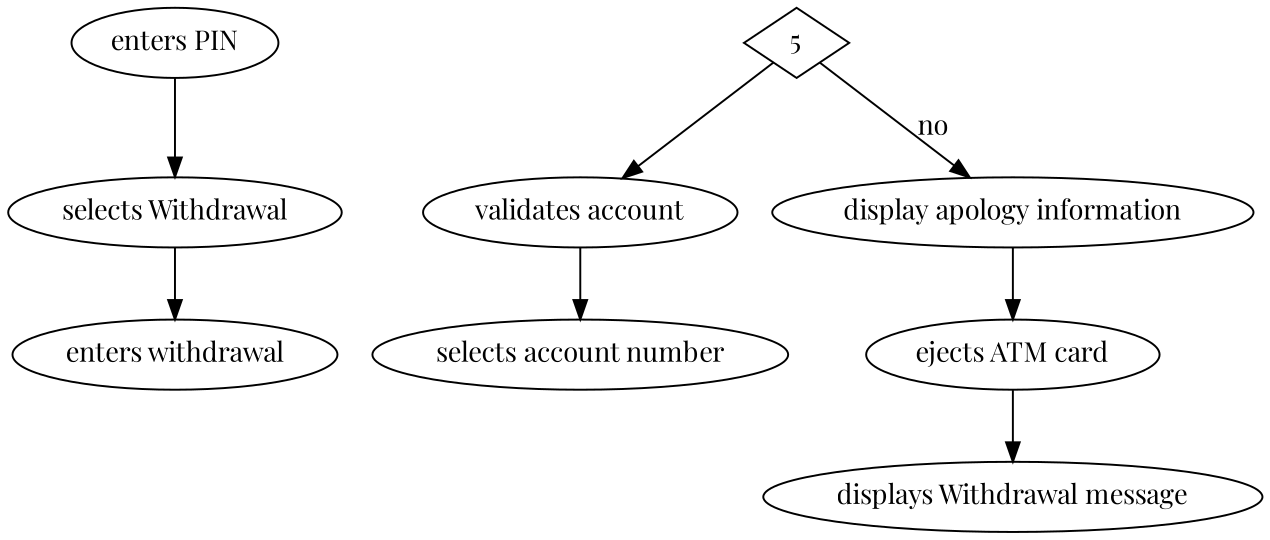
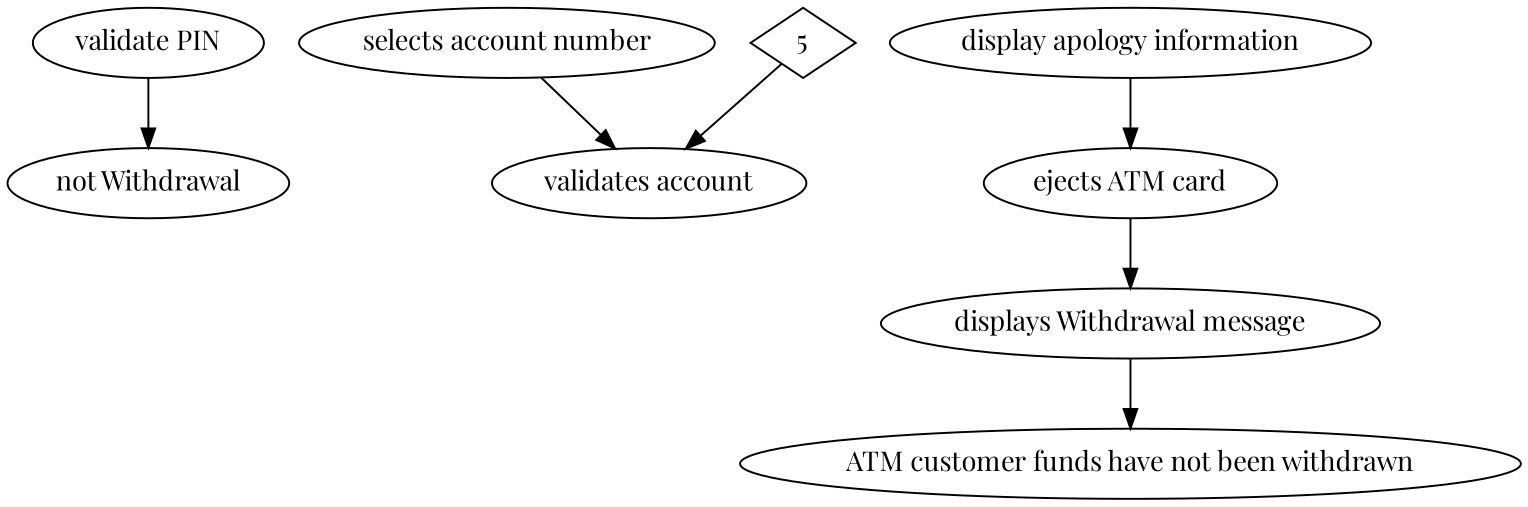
node "enters PIN": label "enters PIN" -> "validate PIN"
edge "5" -> "display apology information": removed, label "no"
node "selects Withdrawal": label "selects Withdrawal" -> "not Withdrawal"
edge "validates account" -> "selects account number": reversed
node "enters withdrawal": removed
node "ATM customer funds have not been withdrawn": added
